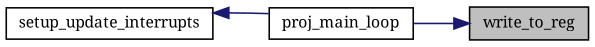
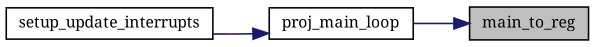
edge "proj_main_loop" -> "setup_update_interrupts": reversed
node "write_to_reg": label "write_to_reg" -> "main_to_reg"
